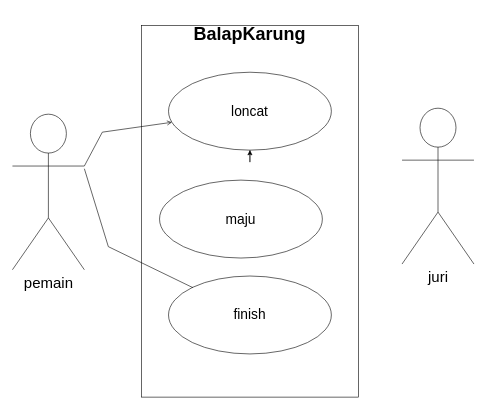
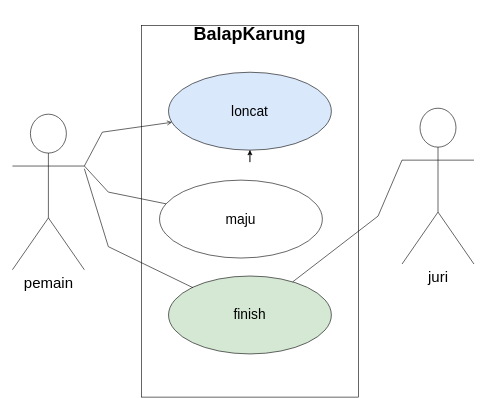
node "loncat": fillcolor #ffffff -> #dae8fc
edge "pemain" -- "maju": added
edge "juri" -- "finish": added
node "finish": fillcolor #ffffff -> #d5e8d4
